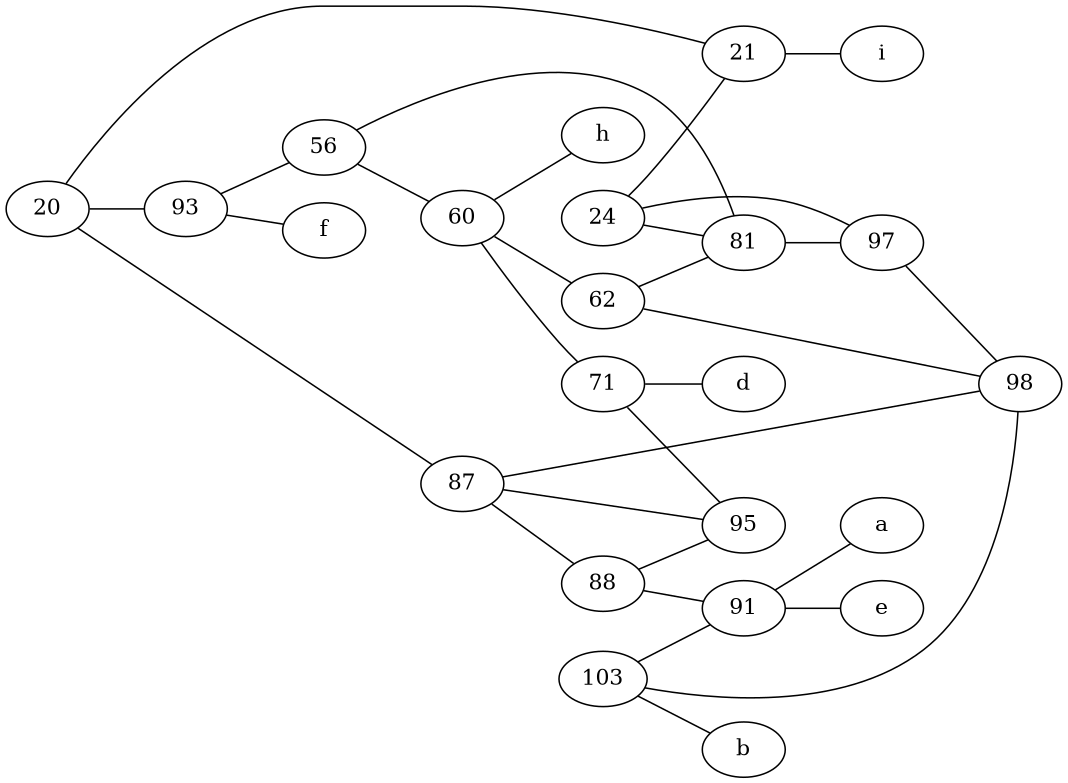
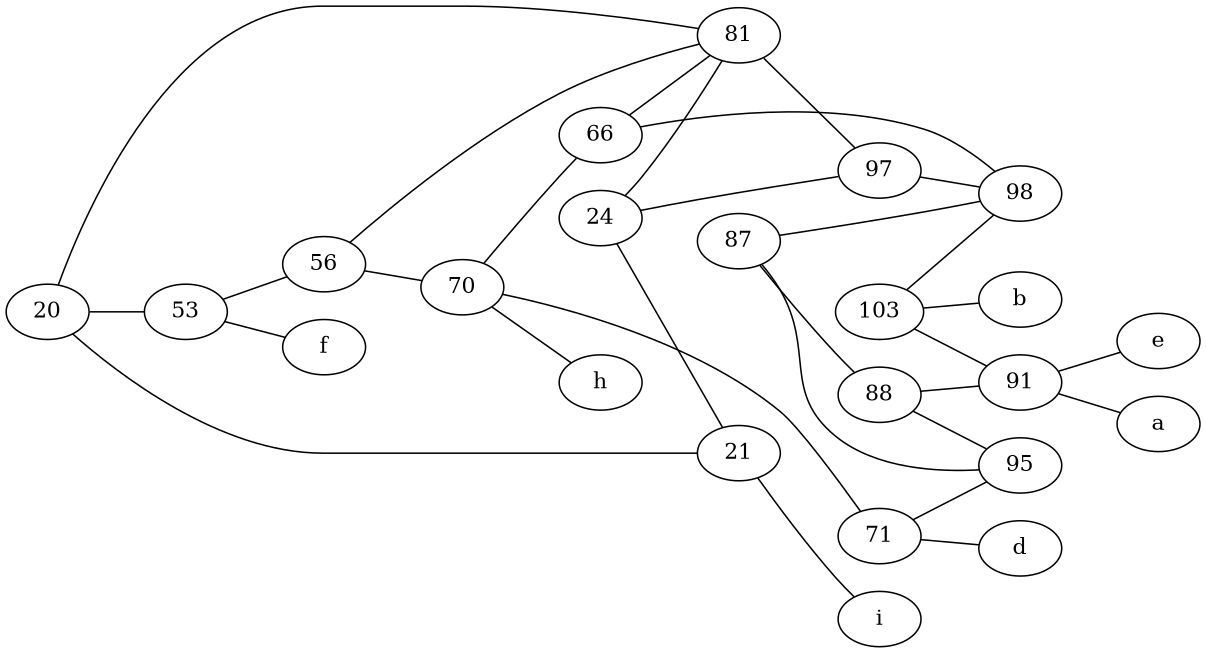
node "93": label "93" -> "53"
node "60": label "60" -> "70"
node "62": label "62" -> "66"
edge "20" -- "87": now "20" -- "81"
